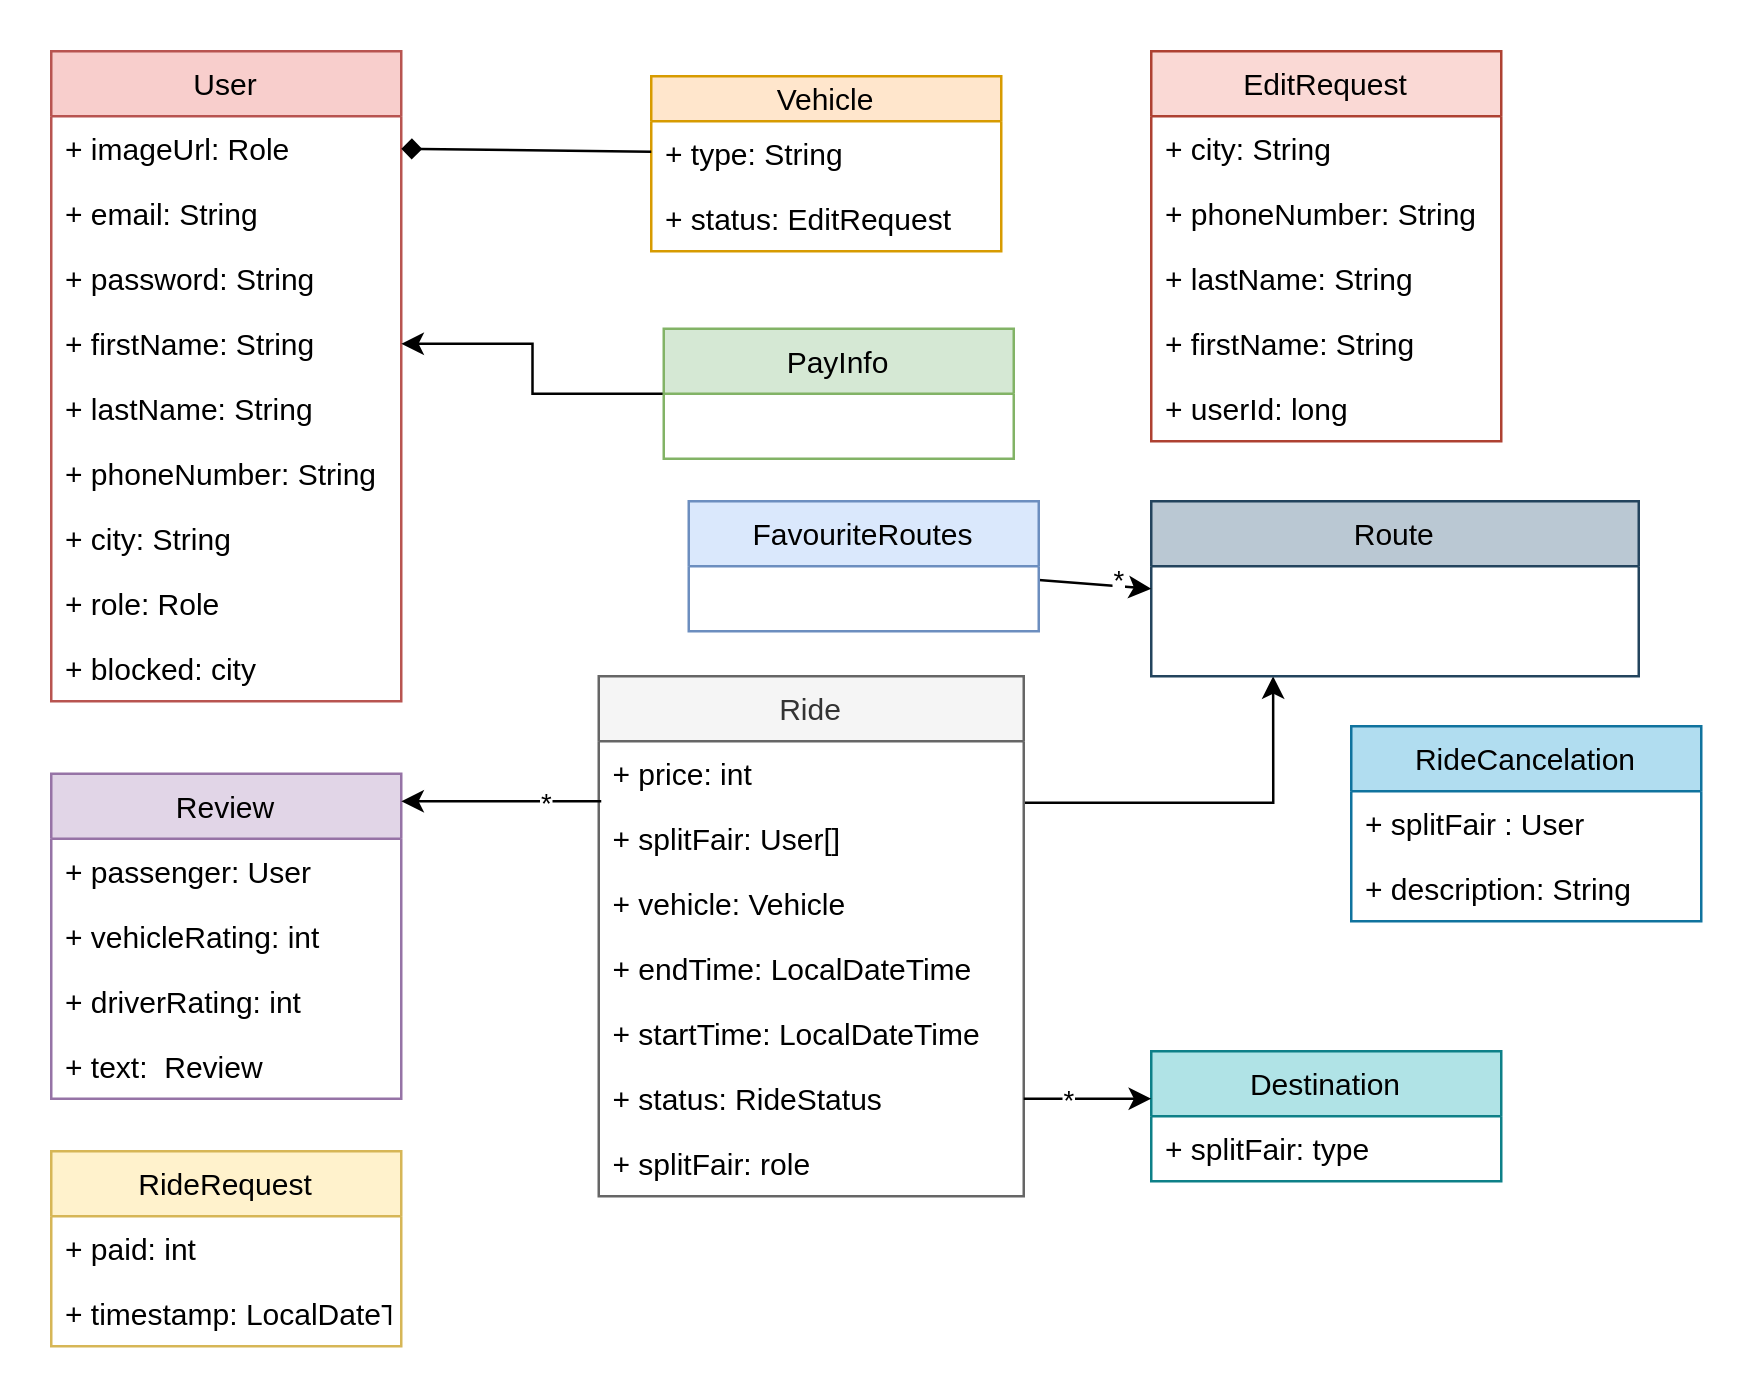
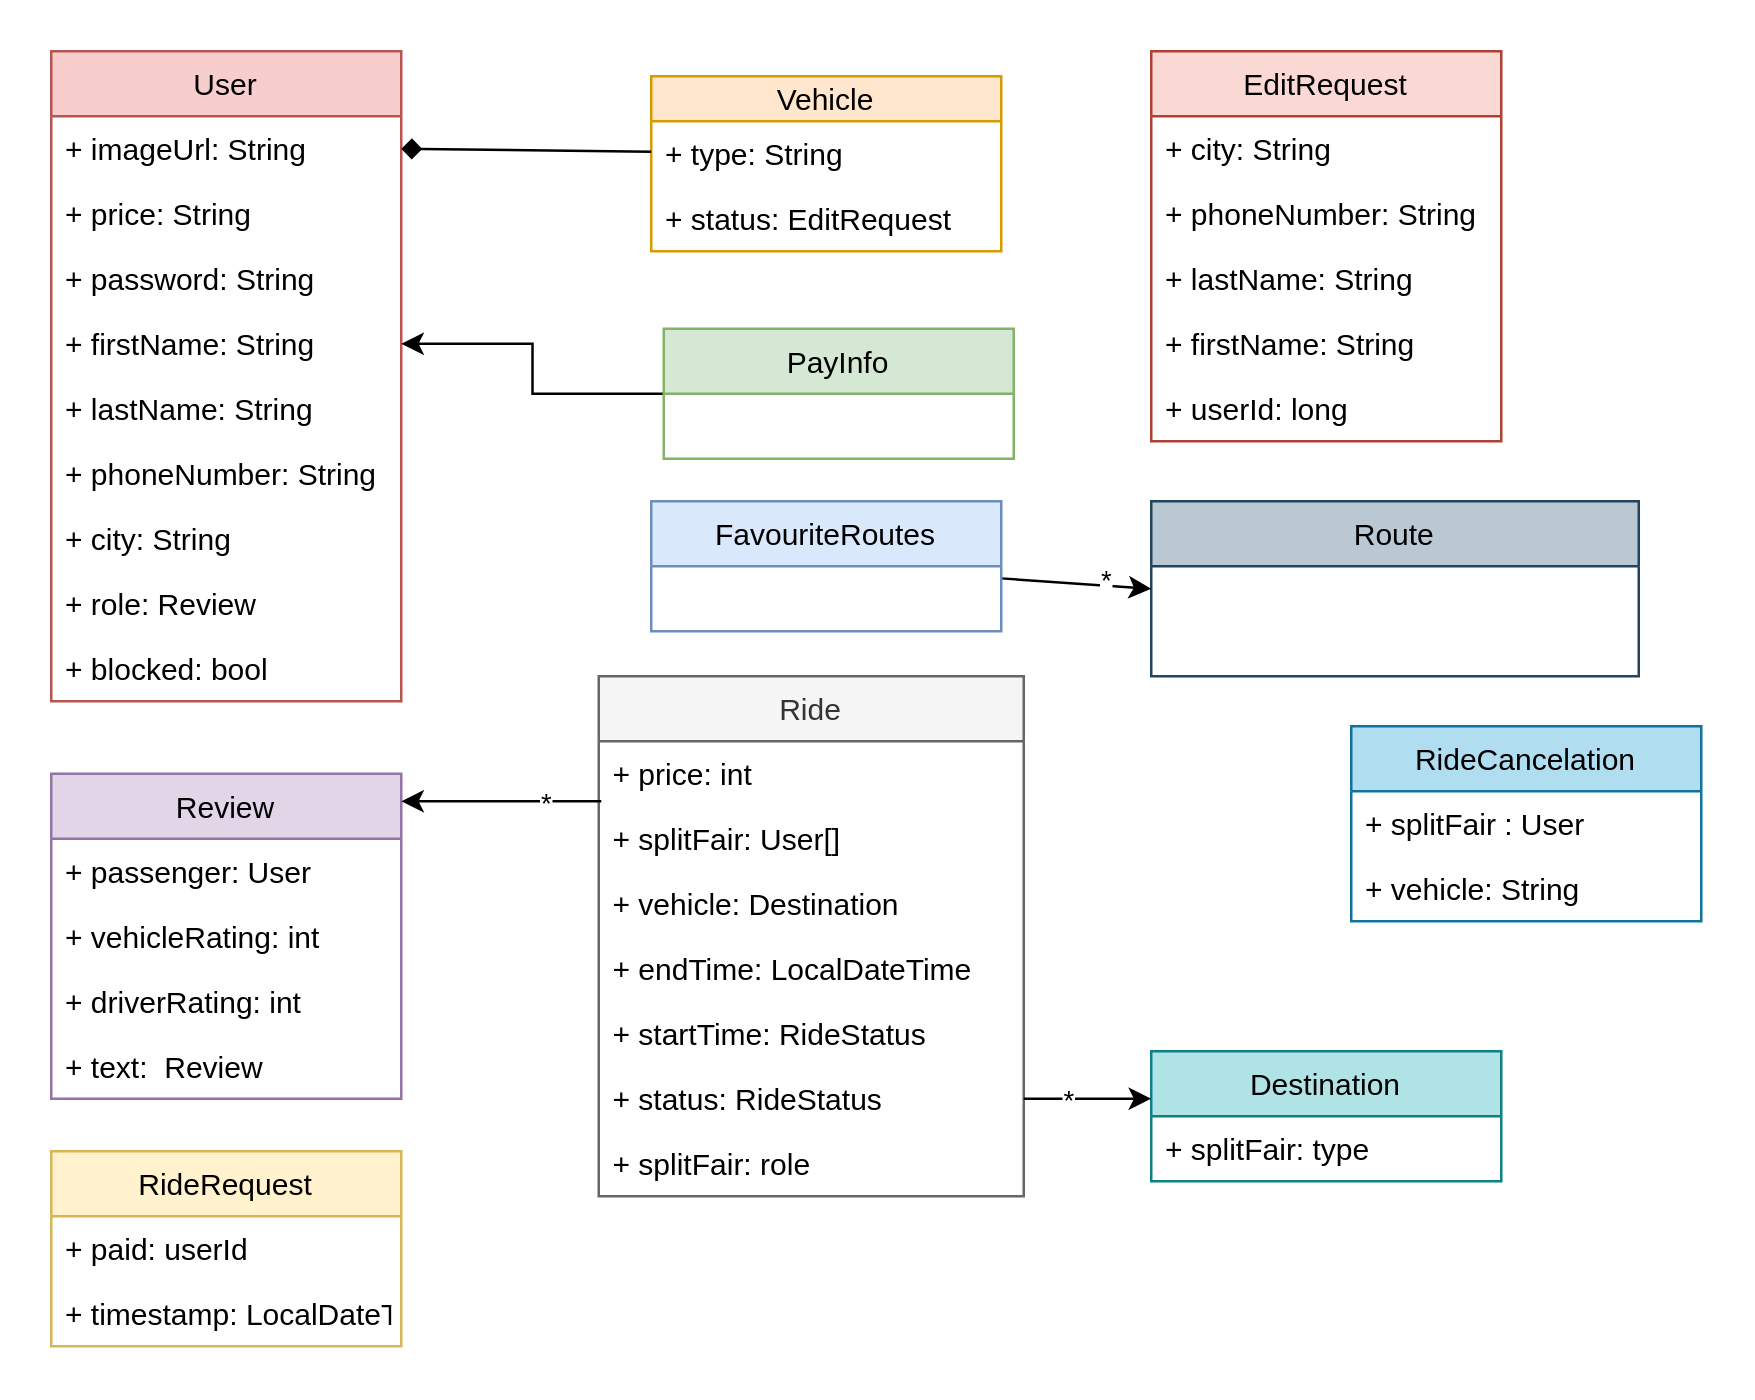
node "+ imageUrl: Role": label "+ imageUrl: Role" -> "+ imageUrl: String"
node "+ email: String": label "+ email: String" -> "+ price: String"
node "FavouriteRoutes": moved (864, 566) -> (826, 566)
node "+ role: Role": label "+ role: Role" -> "+ role: Review"
node "+ blocked: city": label "+ blocked: city" -> "+ blocked: bool"
edge "+ price: int" -> "Route": removed
node "+ description: String": label "+ description: String" -> "+ vehicle: String"
node "+ vehicle: Vehicle": label "+ vehicle: Vehicle" -> "+ vehicle: Destination"
node "+ startTime: LocalDateTime": label "+ startTime: LocalDateTime" -> "+ startTime: RideStatus"
node "+ paid: int": label "+ paid: int" -> "+ paid: userId"
